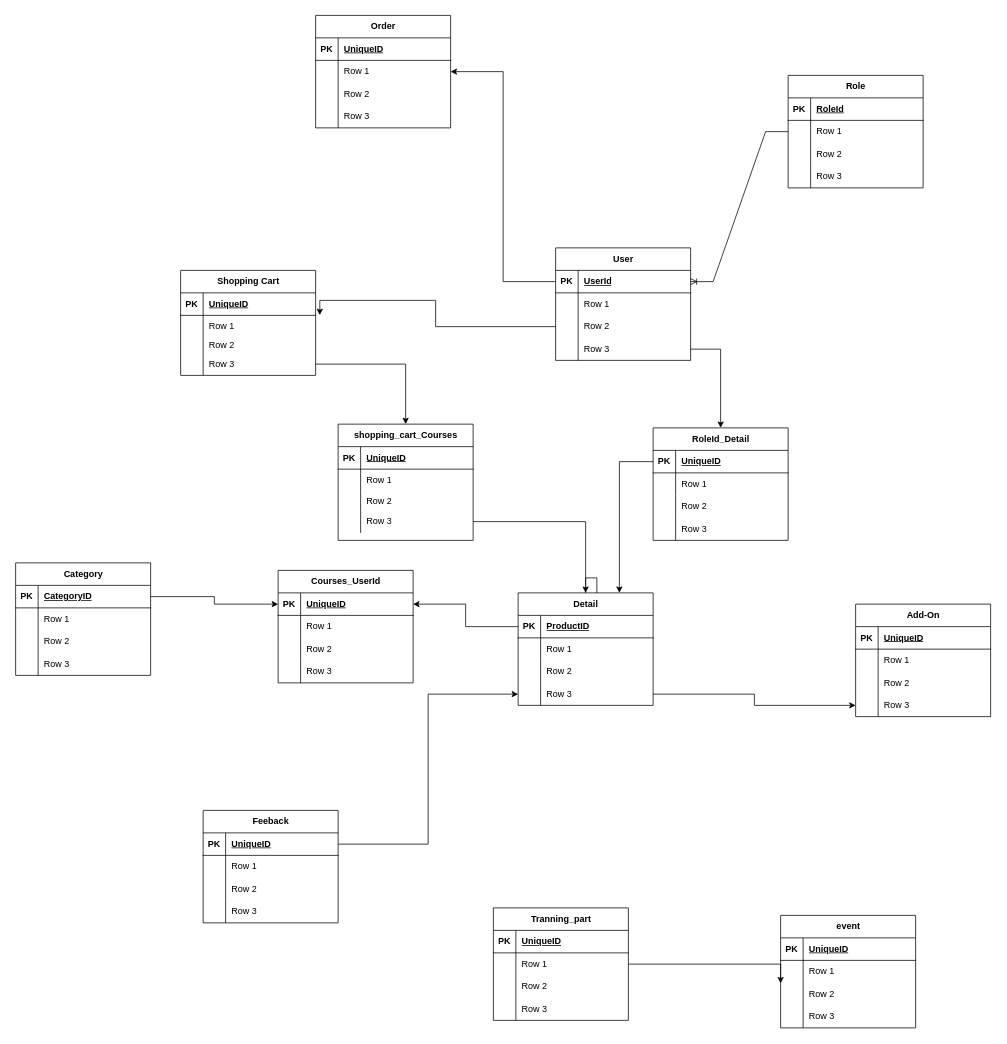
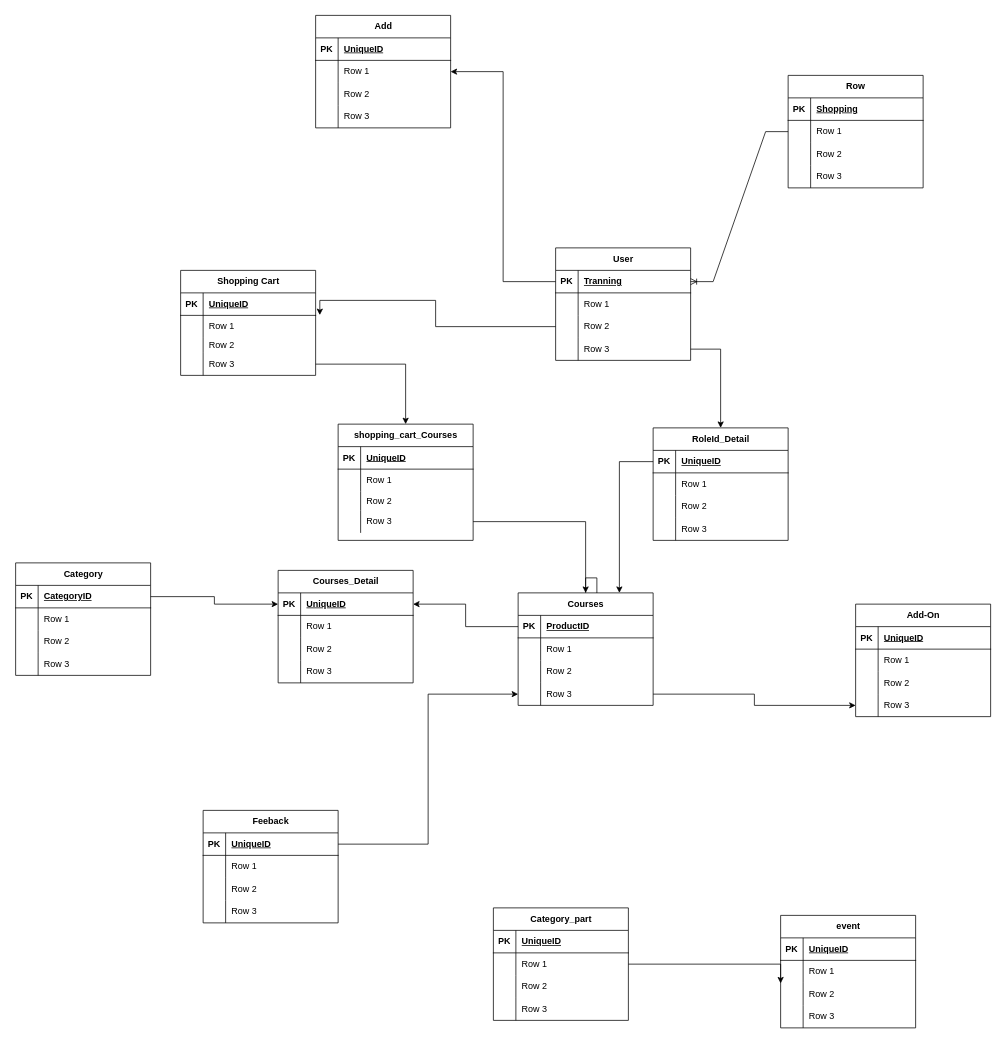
node "Order": label "Order" -> "Add"
node "Role": label "Role" -> "Row"
node "RoleId": label "RoleId" -> "Shopping"
node "UserId": label "UserId" -> "Tranning"
node "Courses_UserId": label "Courses_UserId" -> "Courses_Detail"
node "Detail": label "Detail" -> "Courses"
node "Tranning_part": label "Tranning_part" -> "Category_part"
